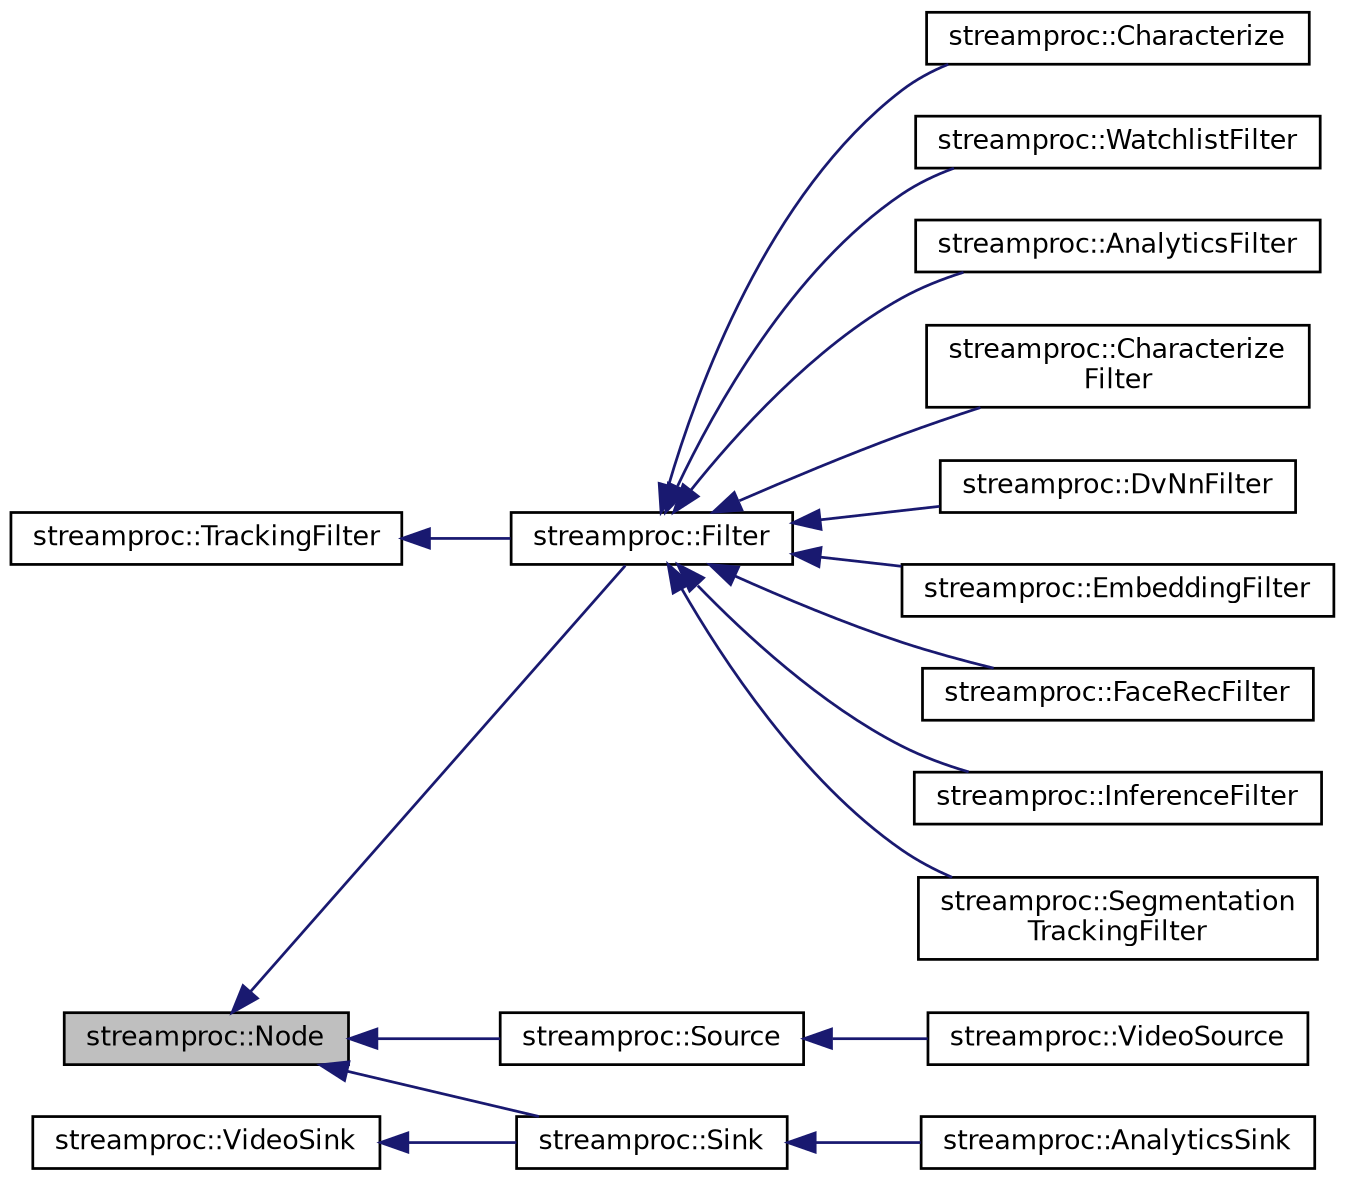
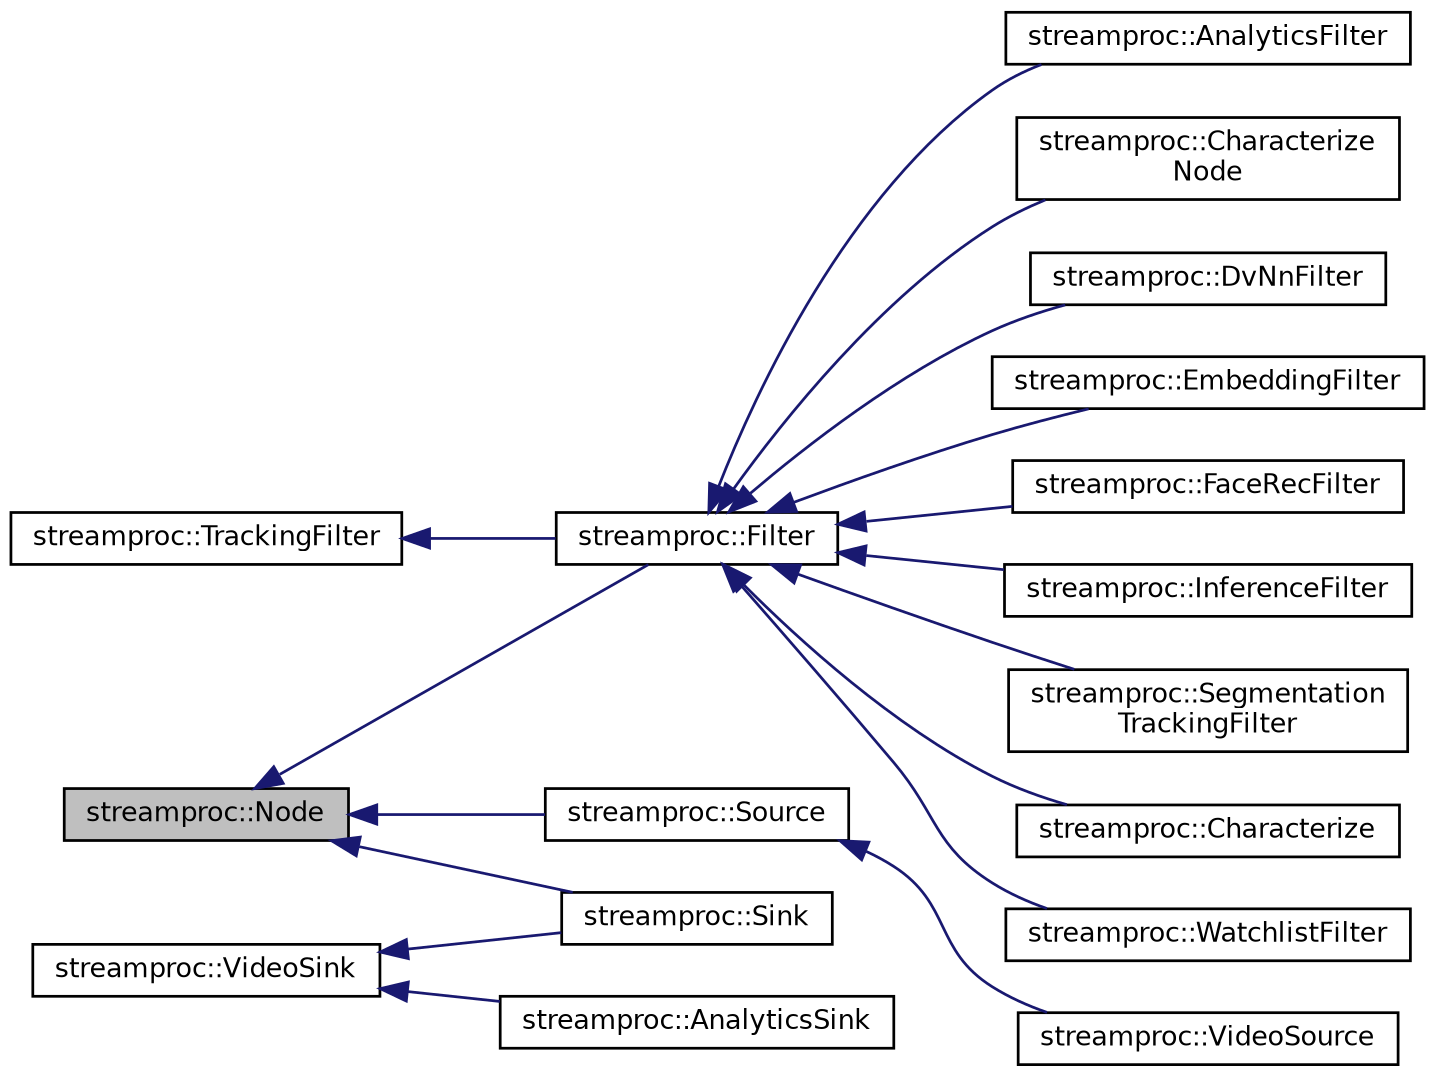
node "streamproc::Characterize Filter": label "streamproc::Characterize Filter" -> "streamproc::Characterize Node"
edge "streamproc::AnalyticsSink" -> "streamproc::Sink": now "streamproc::AnalyticsSink" -> "streamproc::VideoSink"
